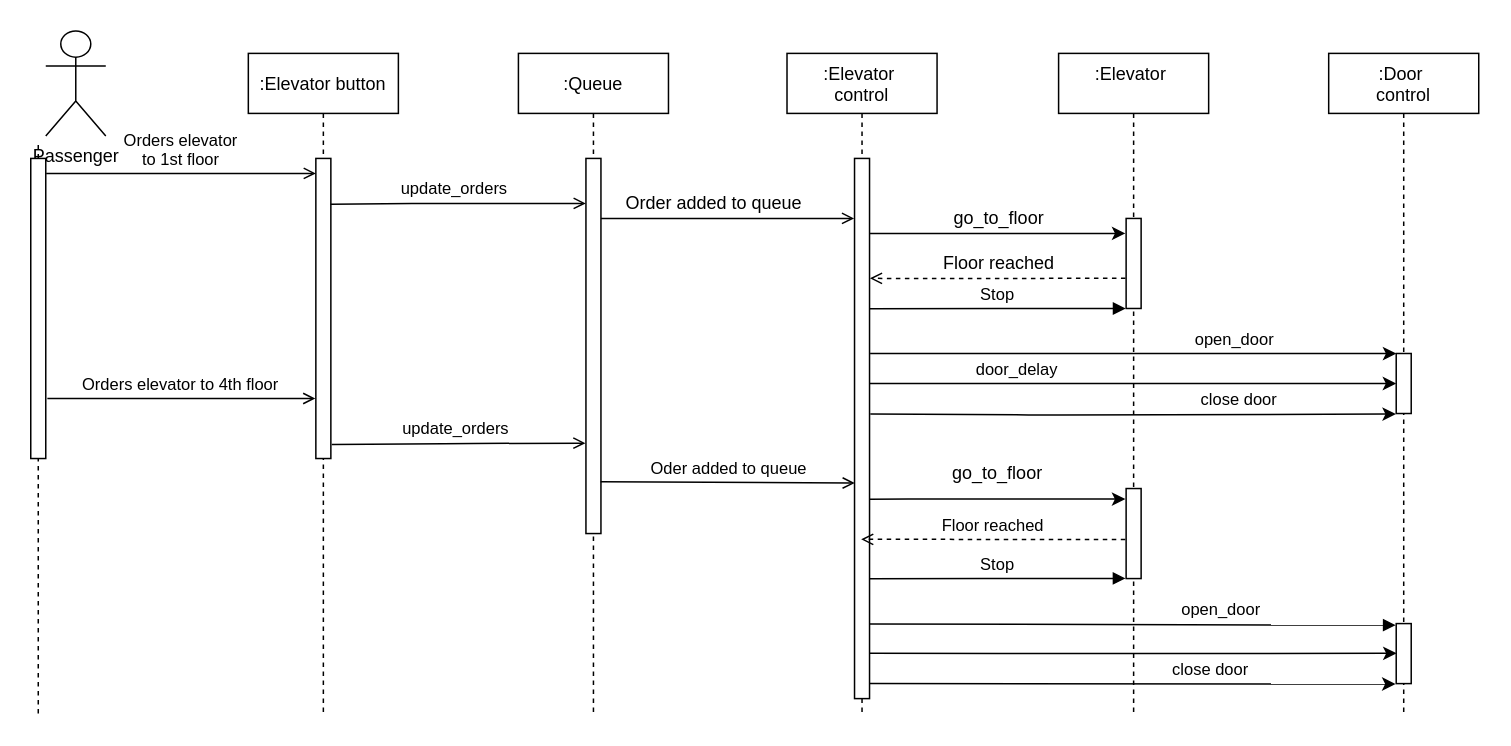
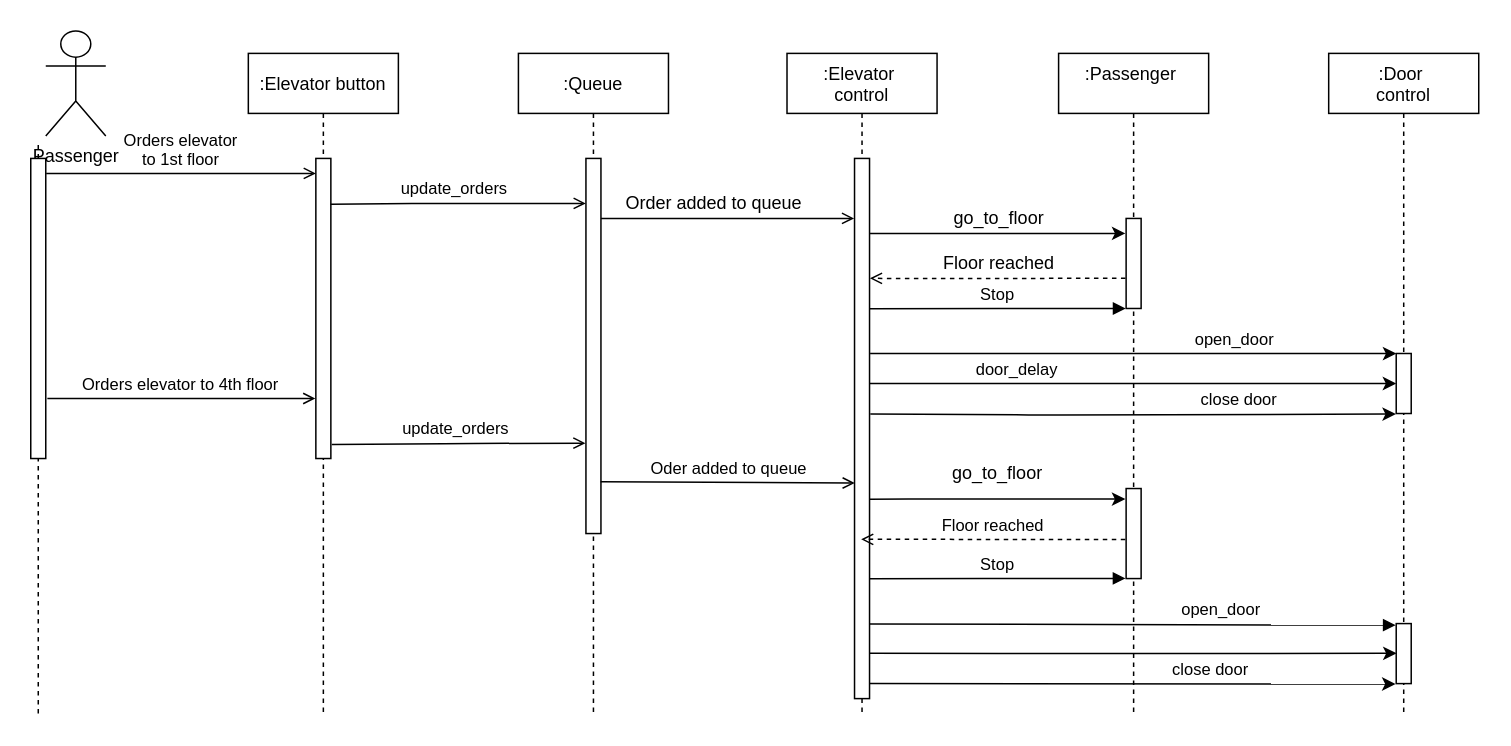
node ":Elevator": label ":Elevator" -> ":Passenger"
